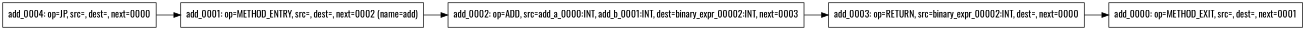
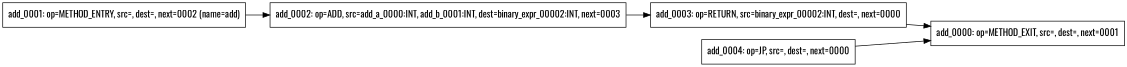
edge "add_0004: op=JP, src=, dest=, next=0000" -> "add_0001: op=METHOD_ENTRY, src=, dest=, next=0002 (name=add)": now "add_0004: op=JP, src=, dest=, next=0000" -> "add_0000: op=METHOD_EXIT, src=, dest=, next=0001"
